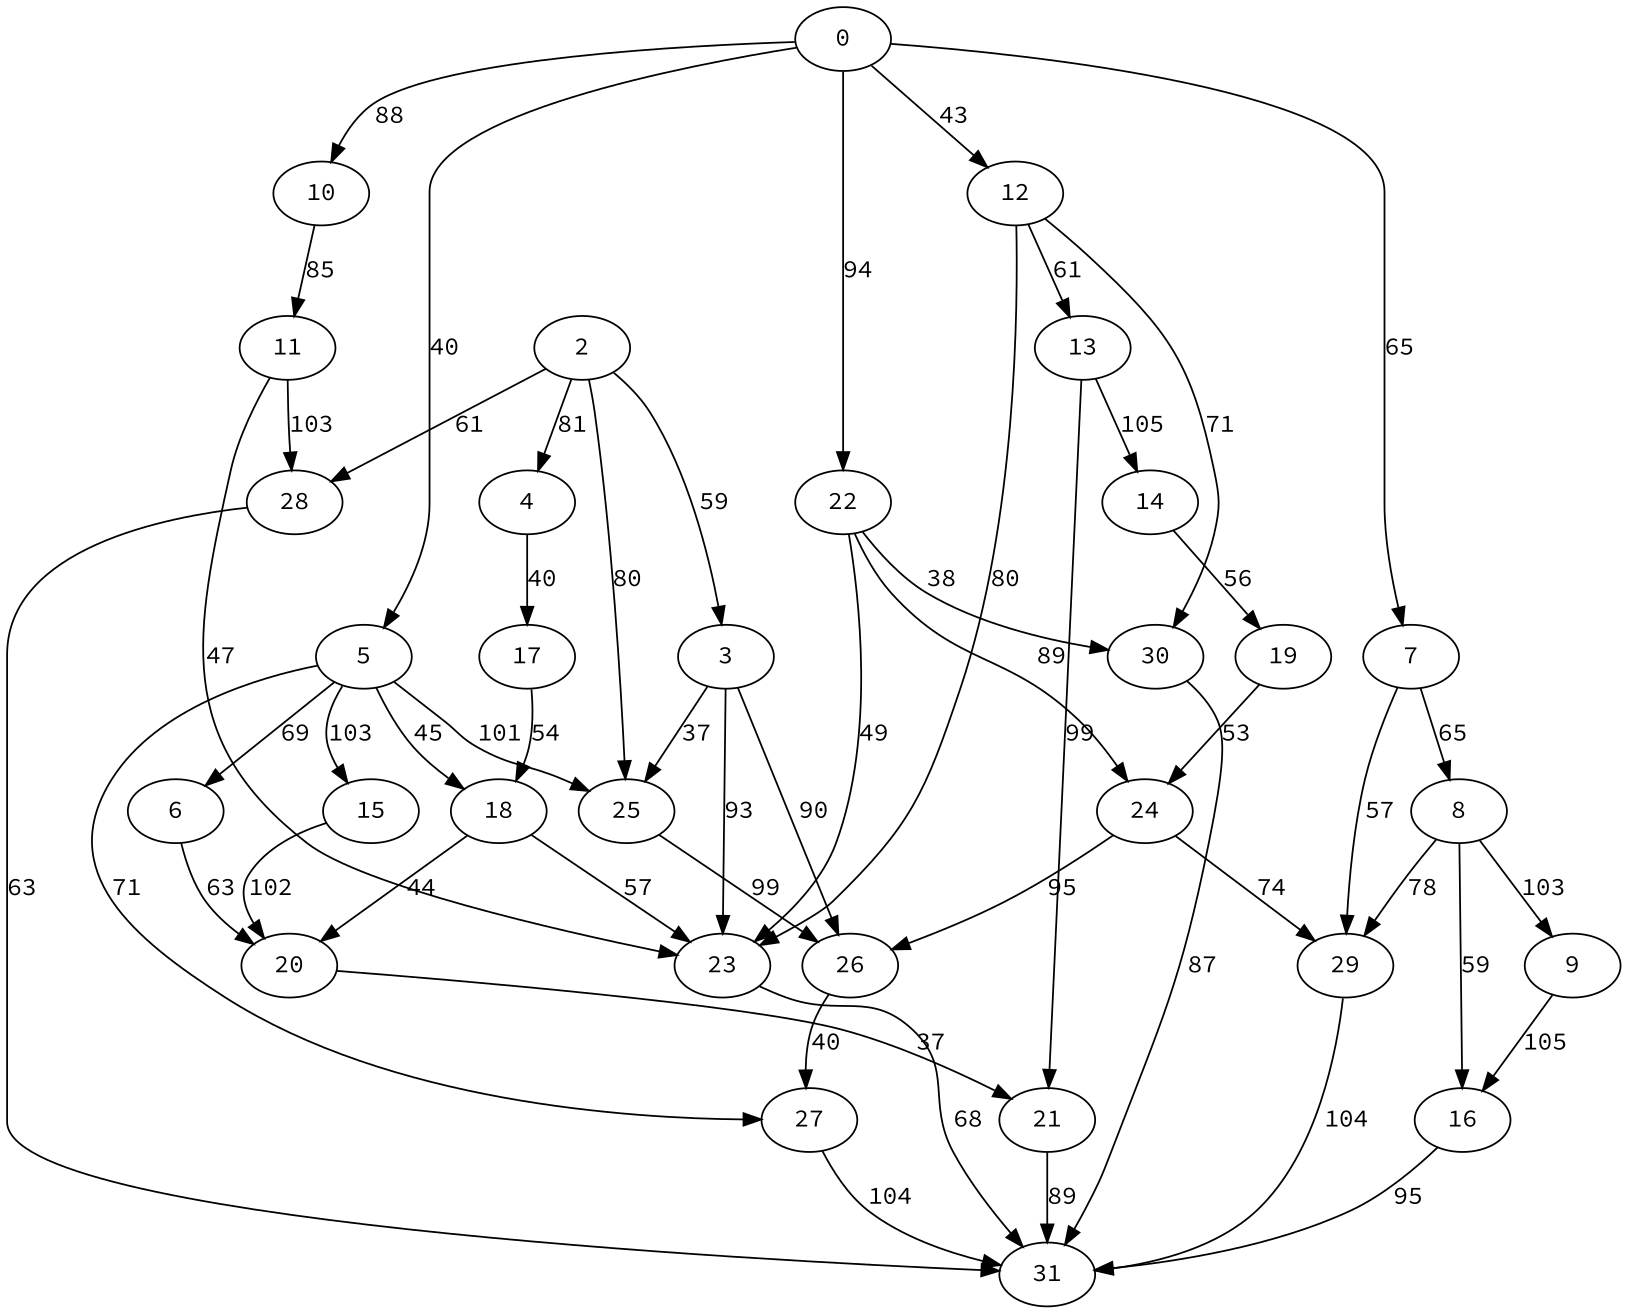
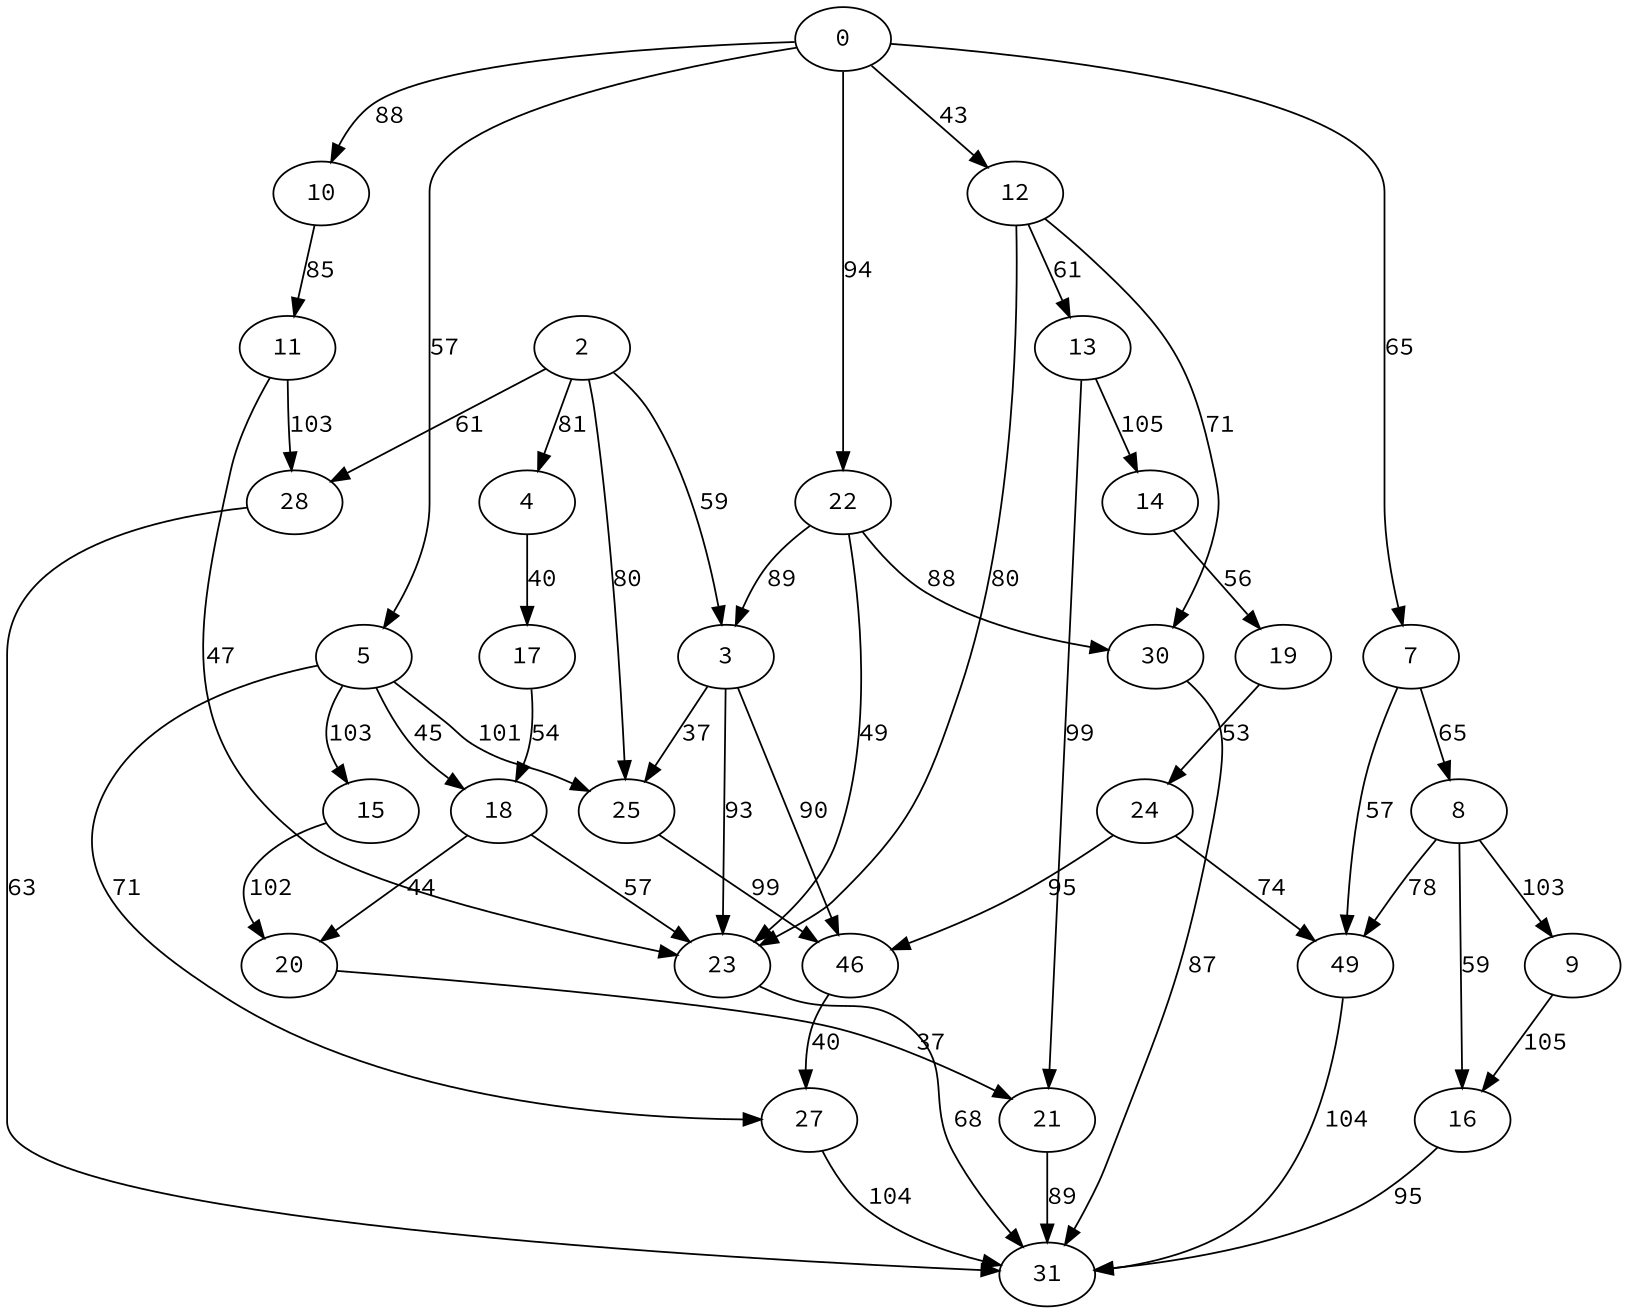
edge "0" -> "5": label "40" -> "57"
edge "22" -> "30": label "38" -> "88"
edge "22" -> "24": now "22" -> "3"
node "6": removed
node "26": label "26" -> "46"
node "29": label "29" -> "49"
